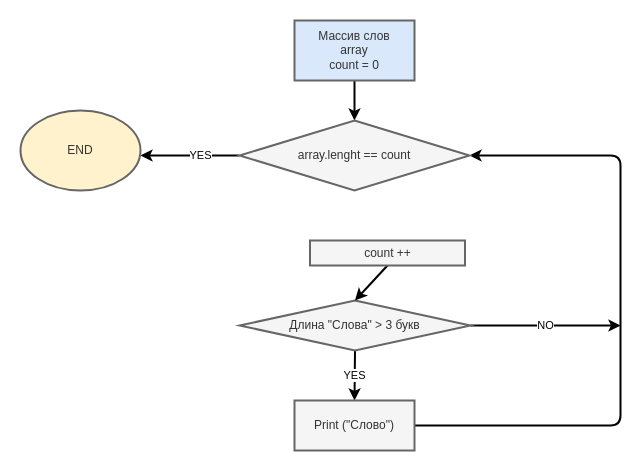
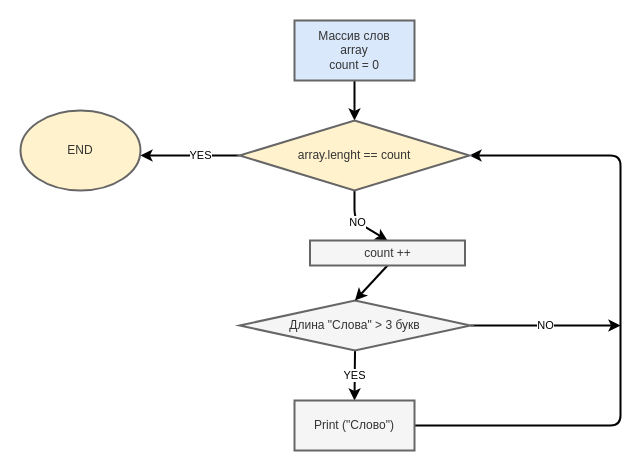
node "array.lenght == count": fillcolor #f5f5f5 -> #fff2cc
edge "array.lenght == count" -> "count ++": added, label "NO"
